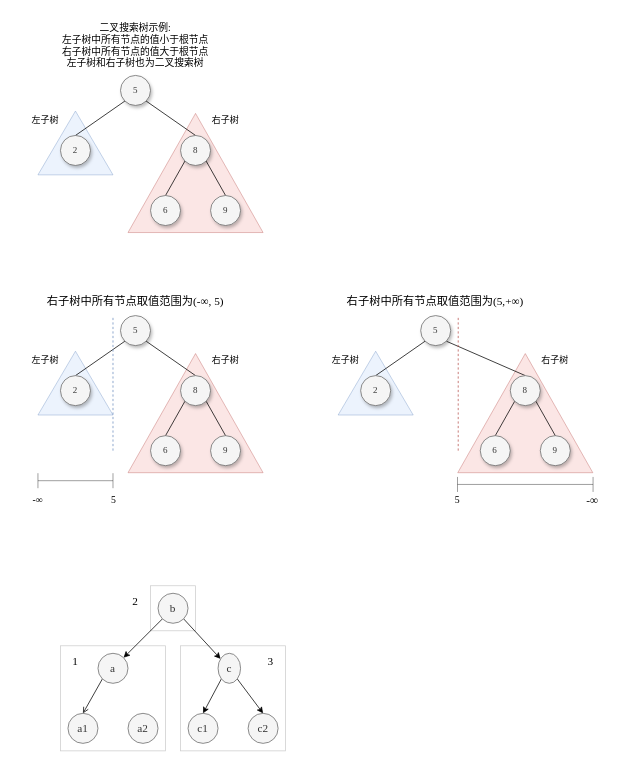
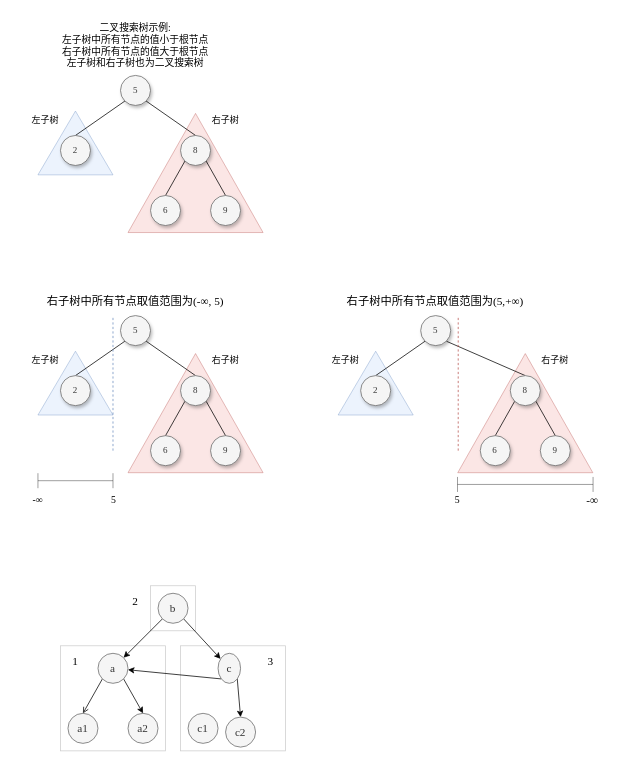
edge "a" -> "a2": added
edge "c" -> "c1": now "c" -> "a"
node "c2": moved (263, 728) -> (240, 732)
